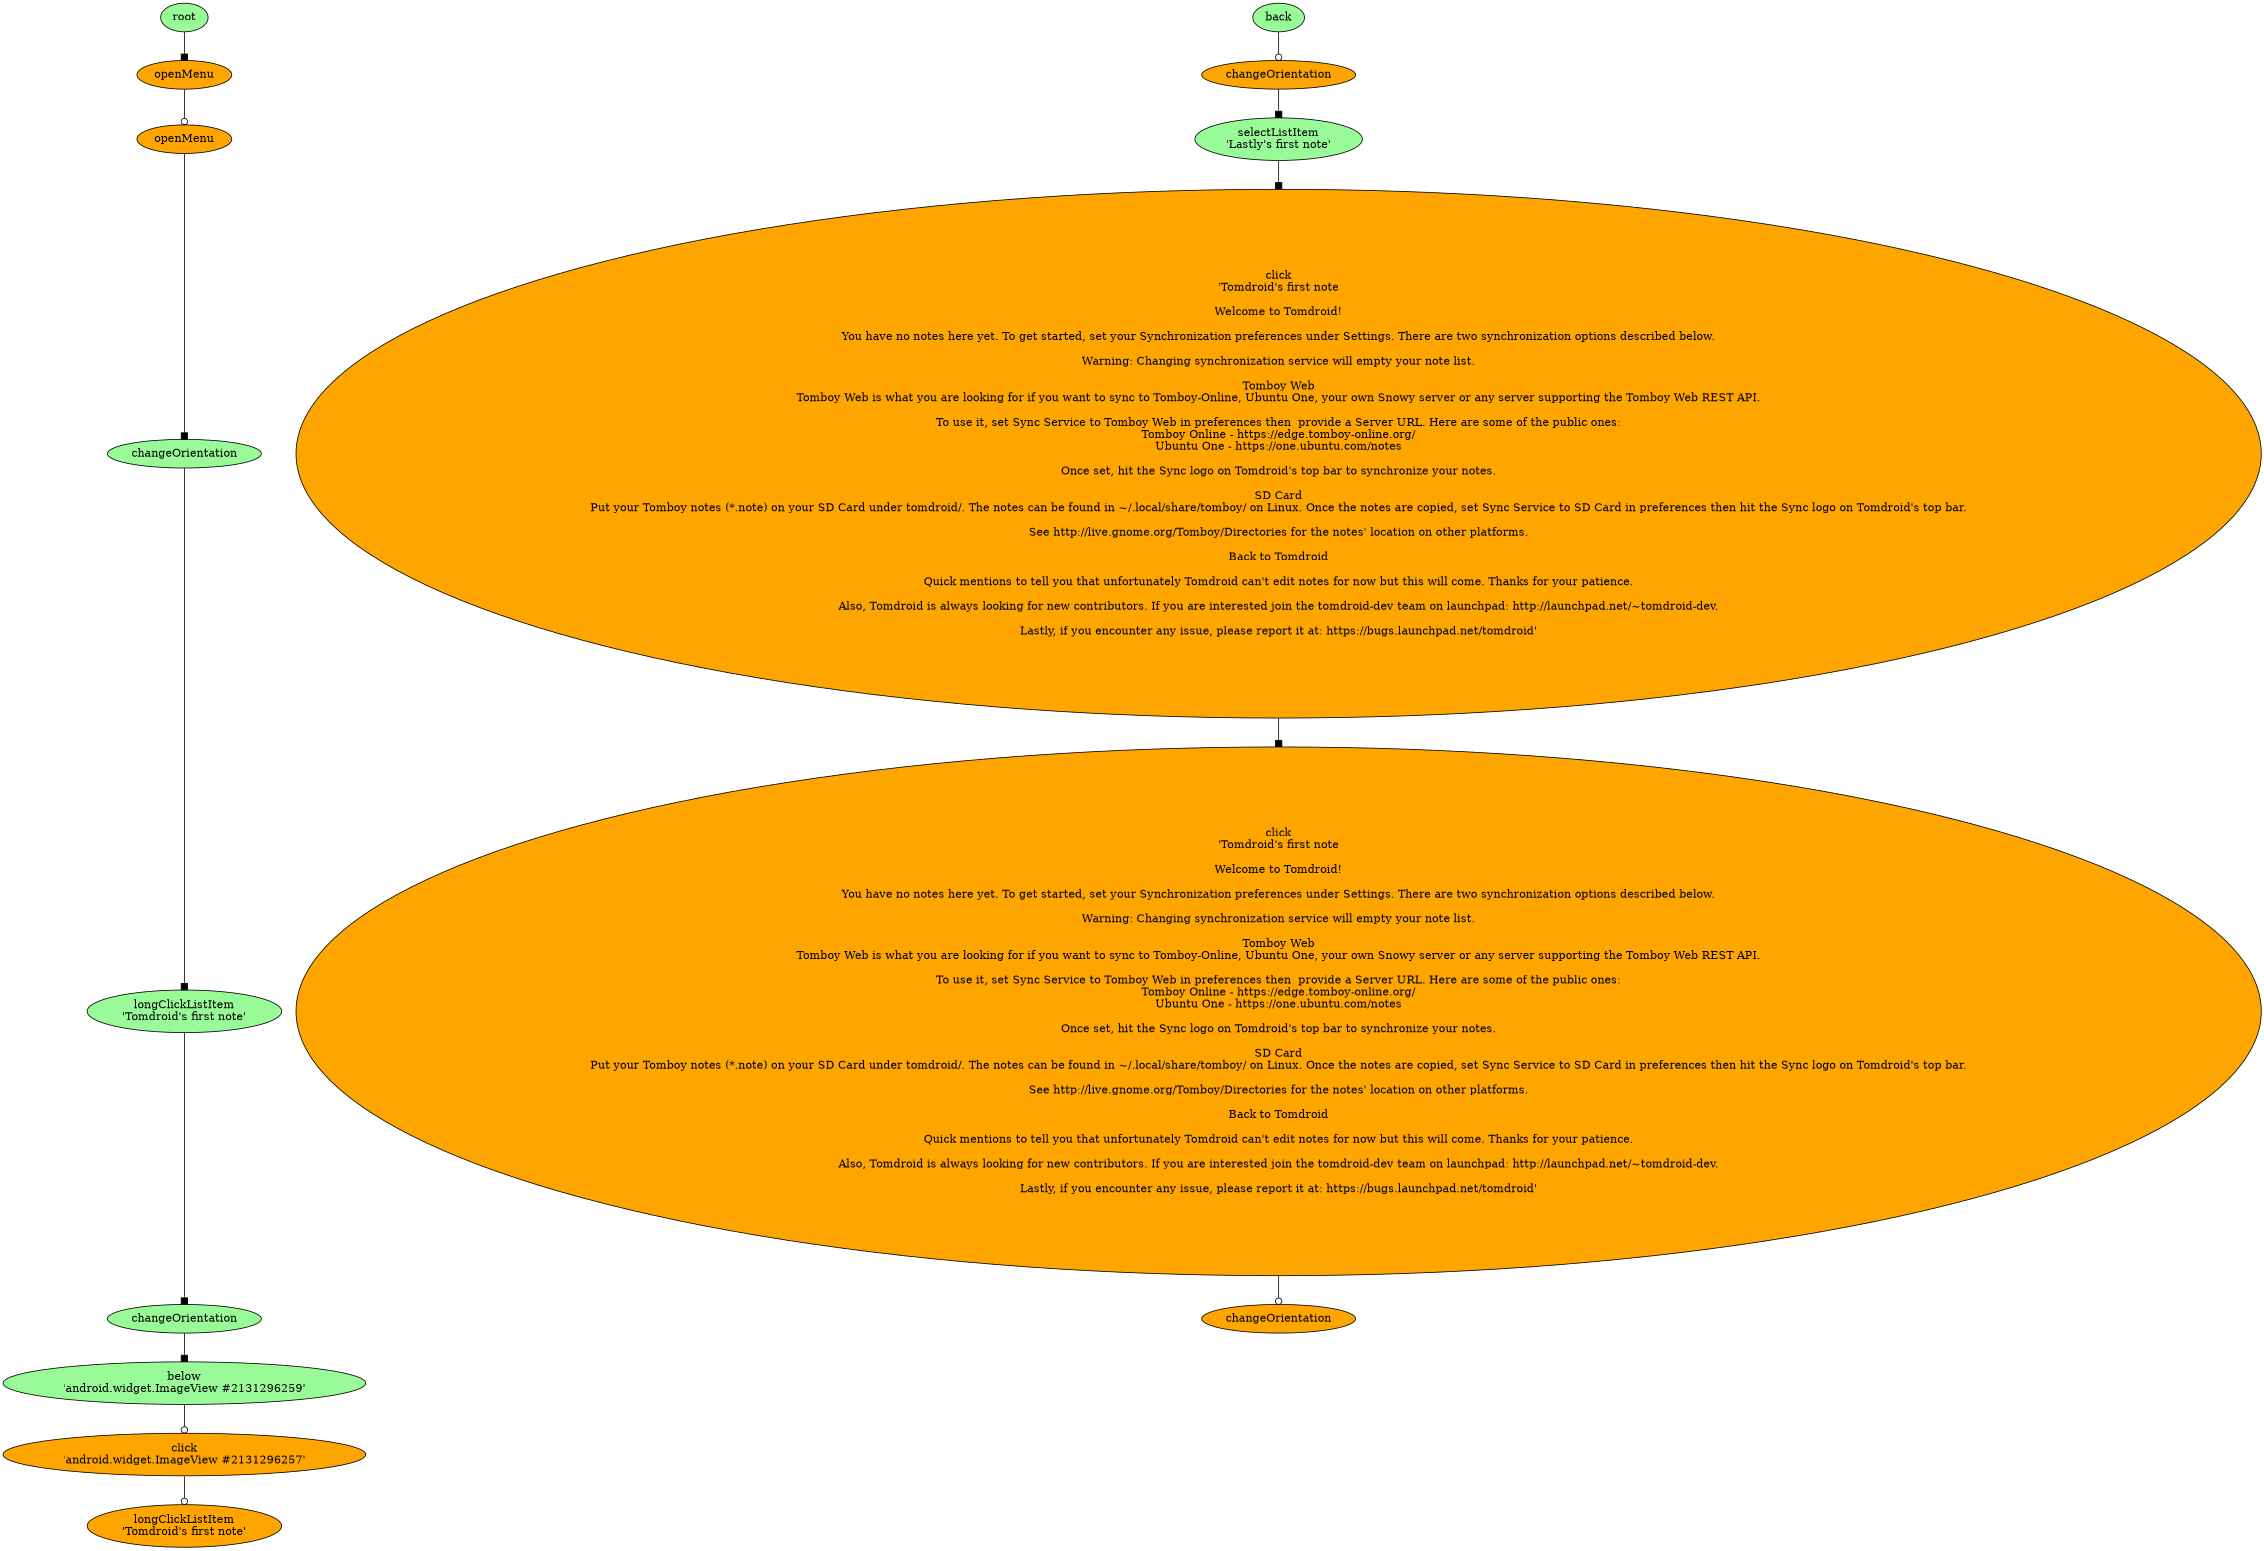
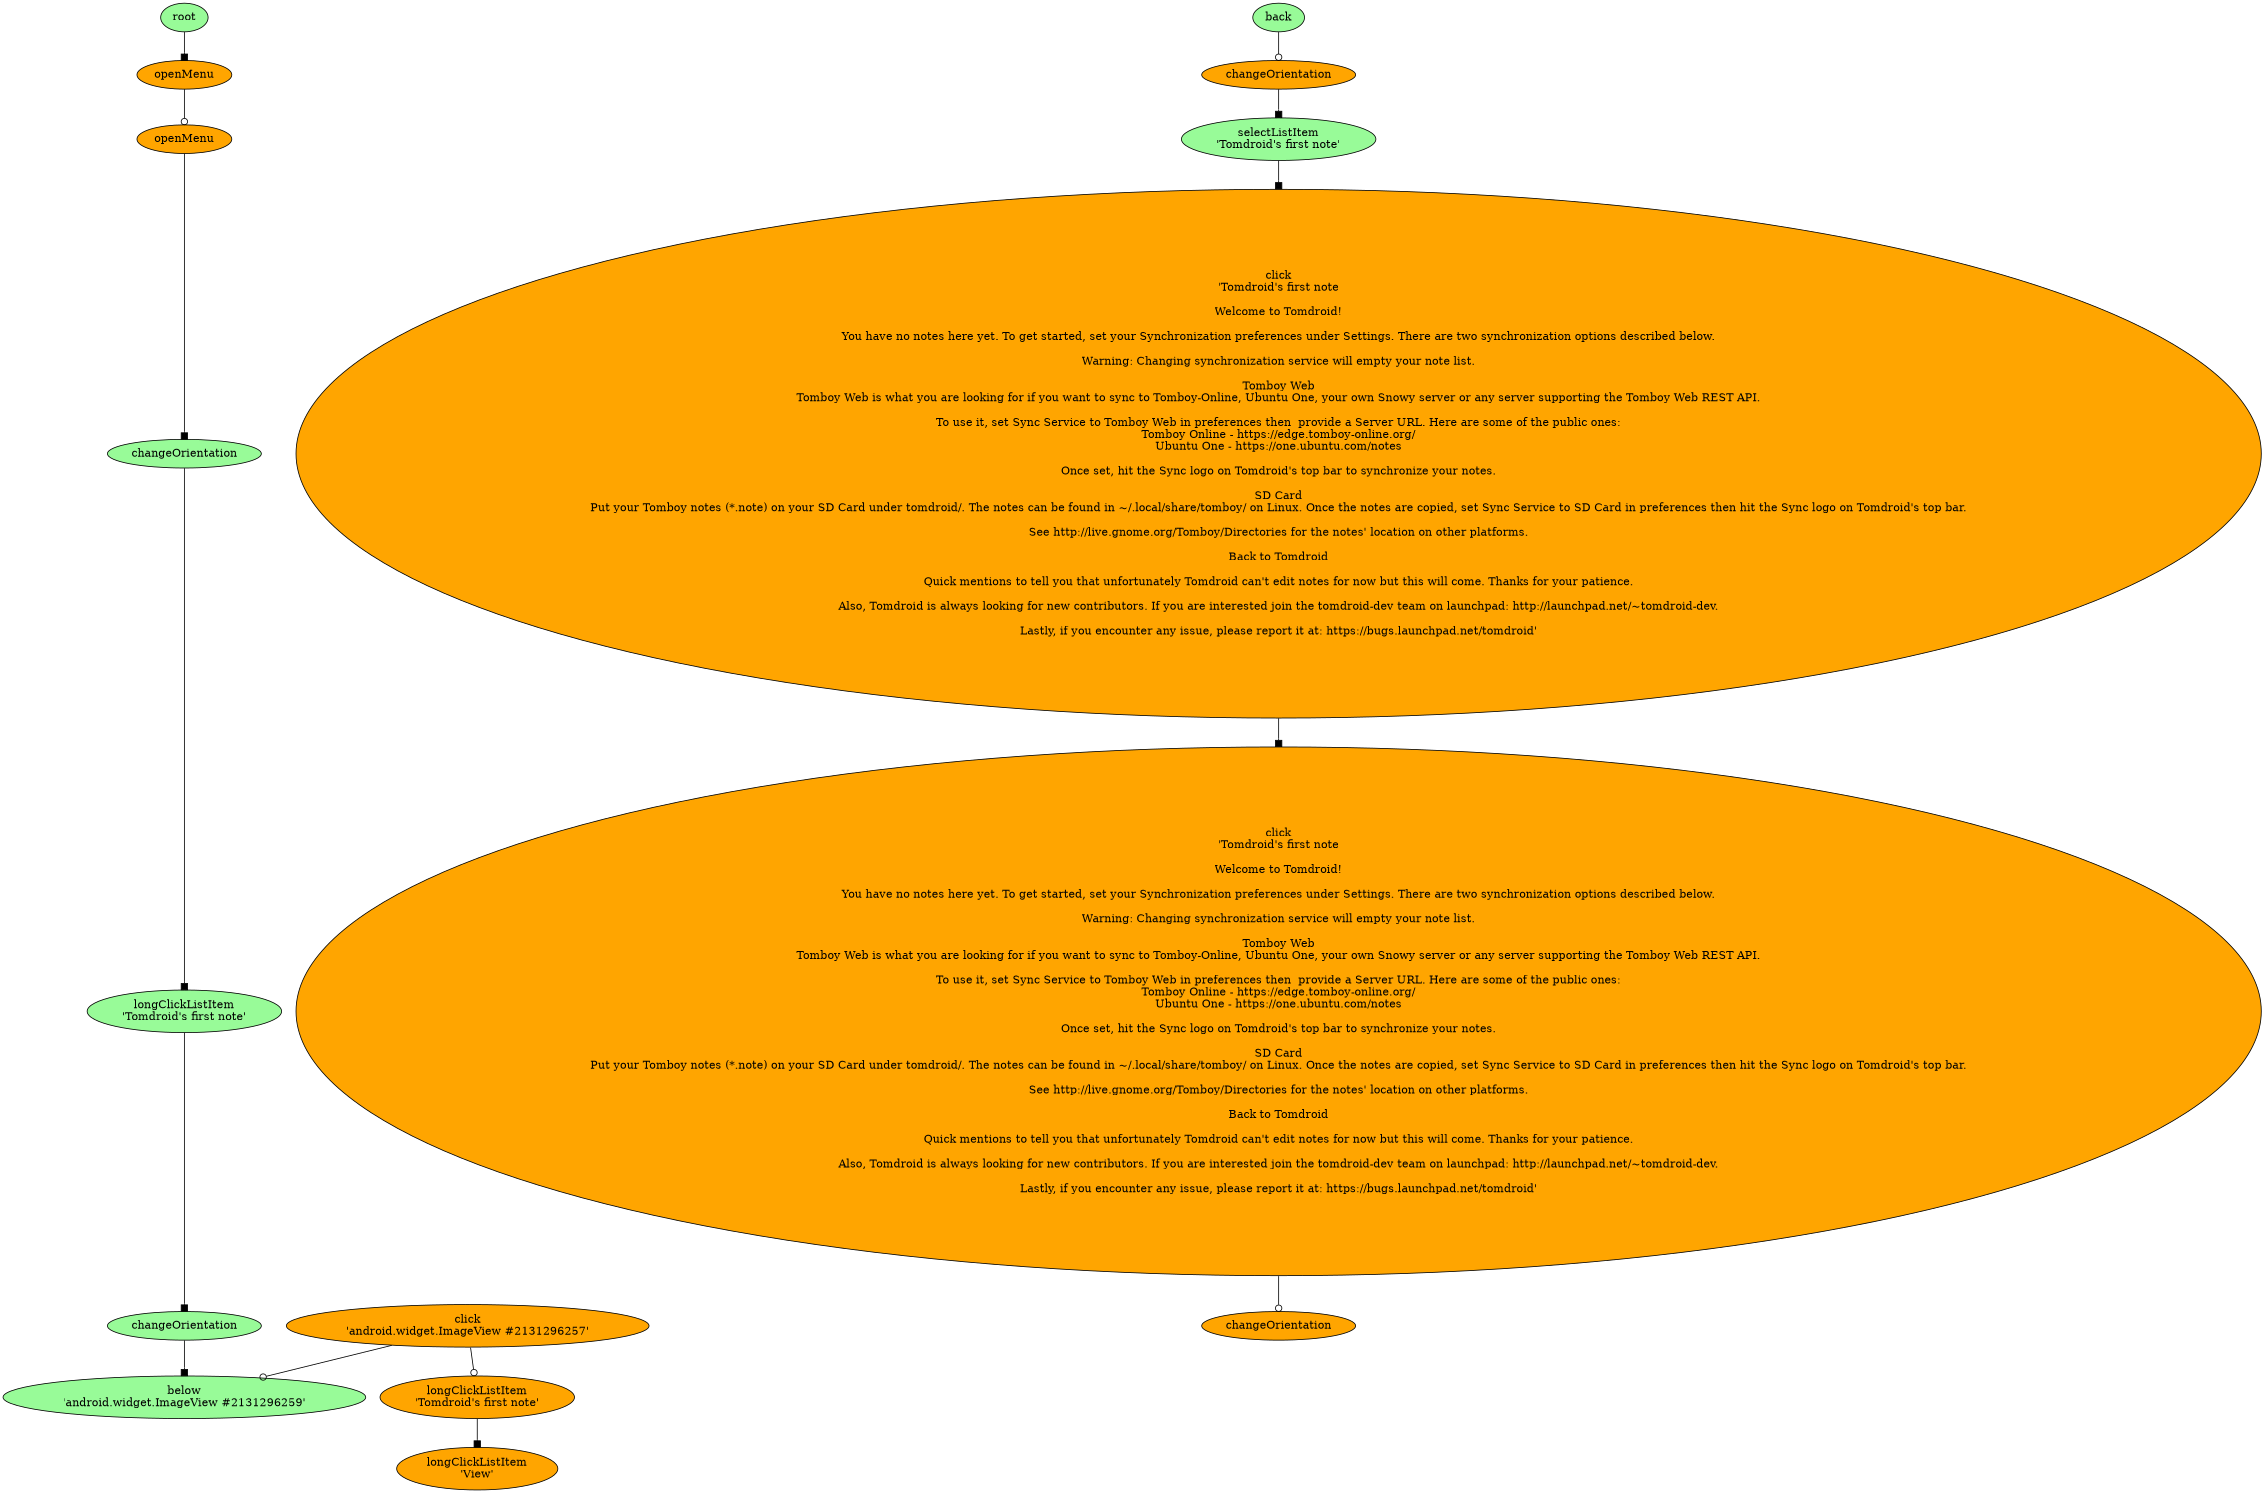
node "selectListItem 'Lastly's first note'": label "selectListItem 'Lastly's first note'" -> "selectListItem 'Tomdroid's first note'"
edge "below 'android.widget.ImageView #2131296259'" -> "click 'android.widget.ImageView #2131296257'": reversed
node "longClickListItem 'View'": added
